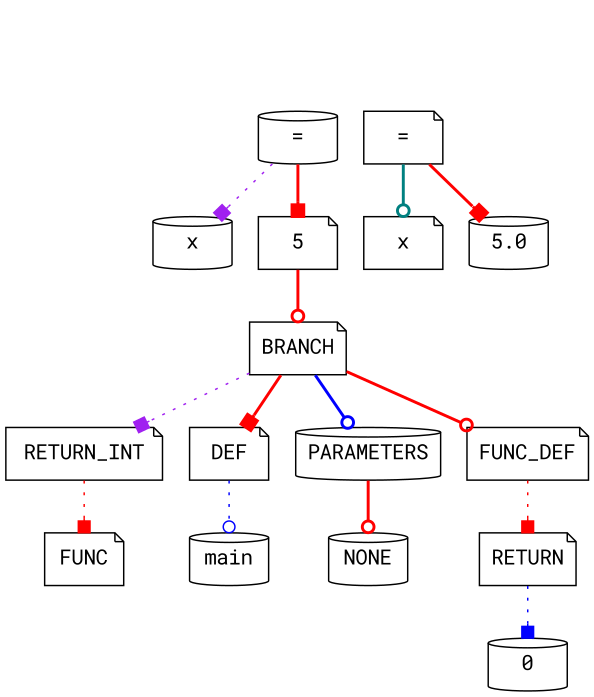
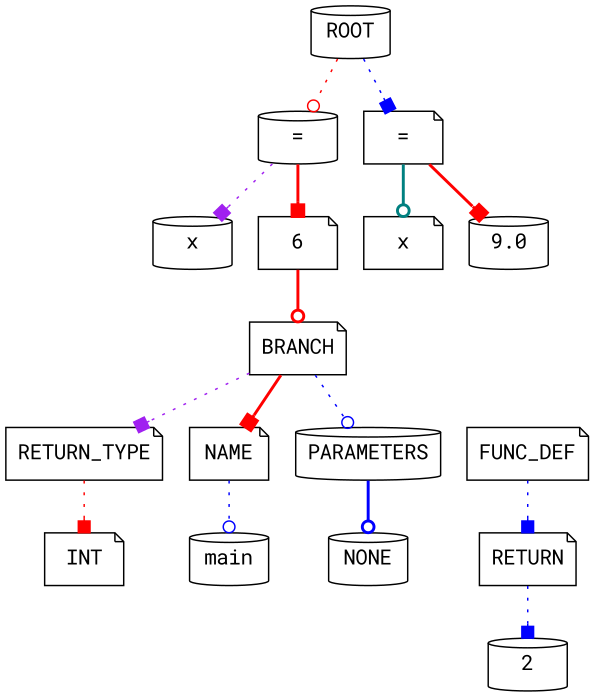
node "ROOT": added
node "5": label "5" -> "6"
node "5.0": label "5.0" -> "9.0"
edge "BRANCH" -> "PARAMETERS": style bold -> dotted
edge "BRANCH" -> "FUNC_DEF": removed
node "RETURN_INT": label "RETURN_INT" -> "RETURN_TYPE"
node "DEF": label "DEF" -> "NAME"
edge "FUNC_DEF" -> "RETURN": color red -> blue
edge "PARAMETERS" -> "NONE": color red -> blue
node "FUNC": label "FUNC" -> "INT"
node "0": label "0" -> "2"
